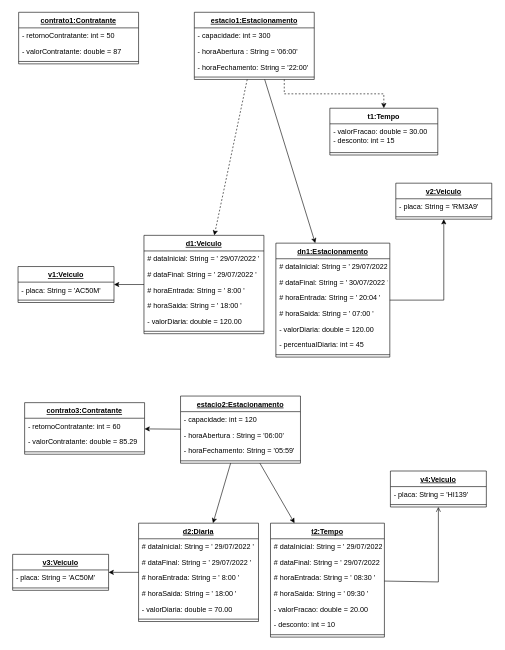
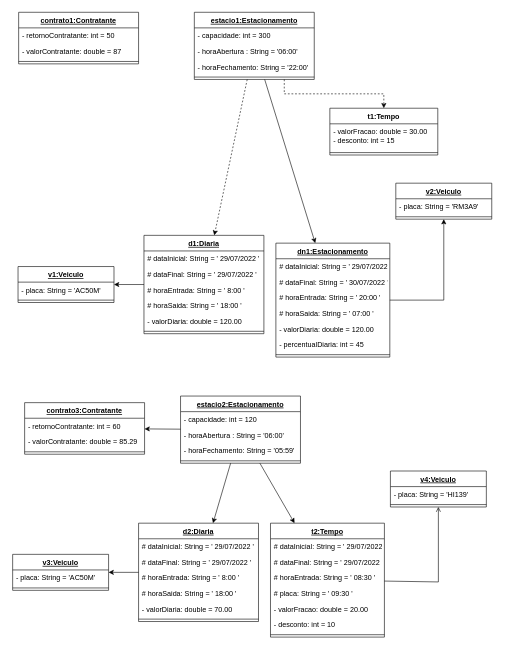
node "d1:Veiculo": label "d1:Veiculo" -> "d1:Diaria"
node "# horaEntrada: String = ' 20:04 '": label "# horaEntrada: String = ' 20:04 '" -> "# horaEntrada: String = ' 20:00 '"
node "# horaSaida: String = ' 09:30 '": label "# horaSaida: String = ' 09:30 '" -> "# placa: String = ' 09:30 '"
